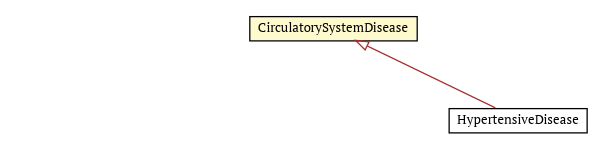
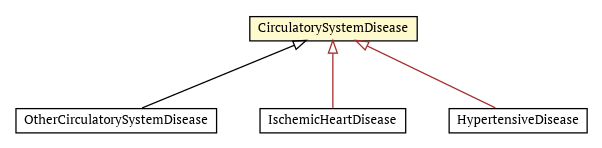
node "OtherCirculatorySystemDisease": added
node "IschemicHeartDisease": added
